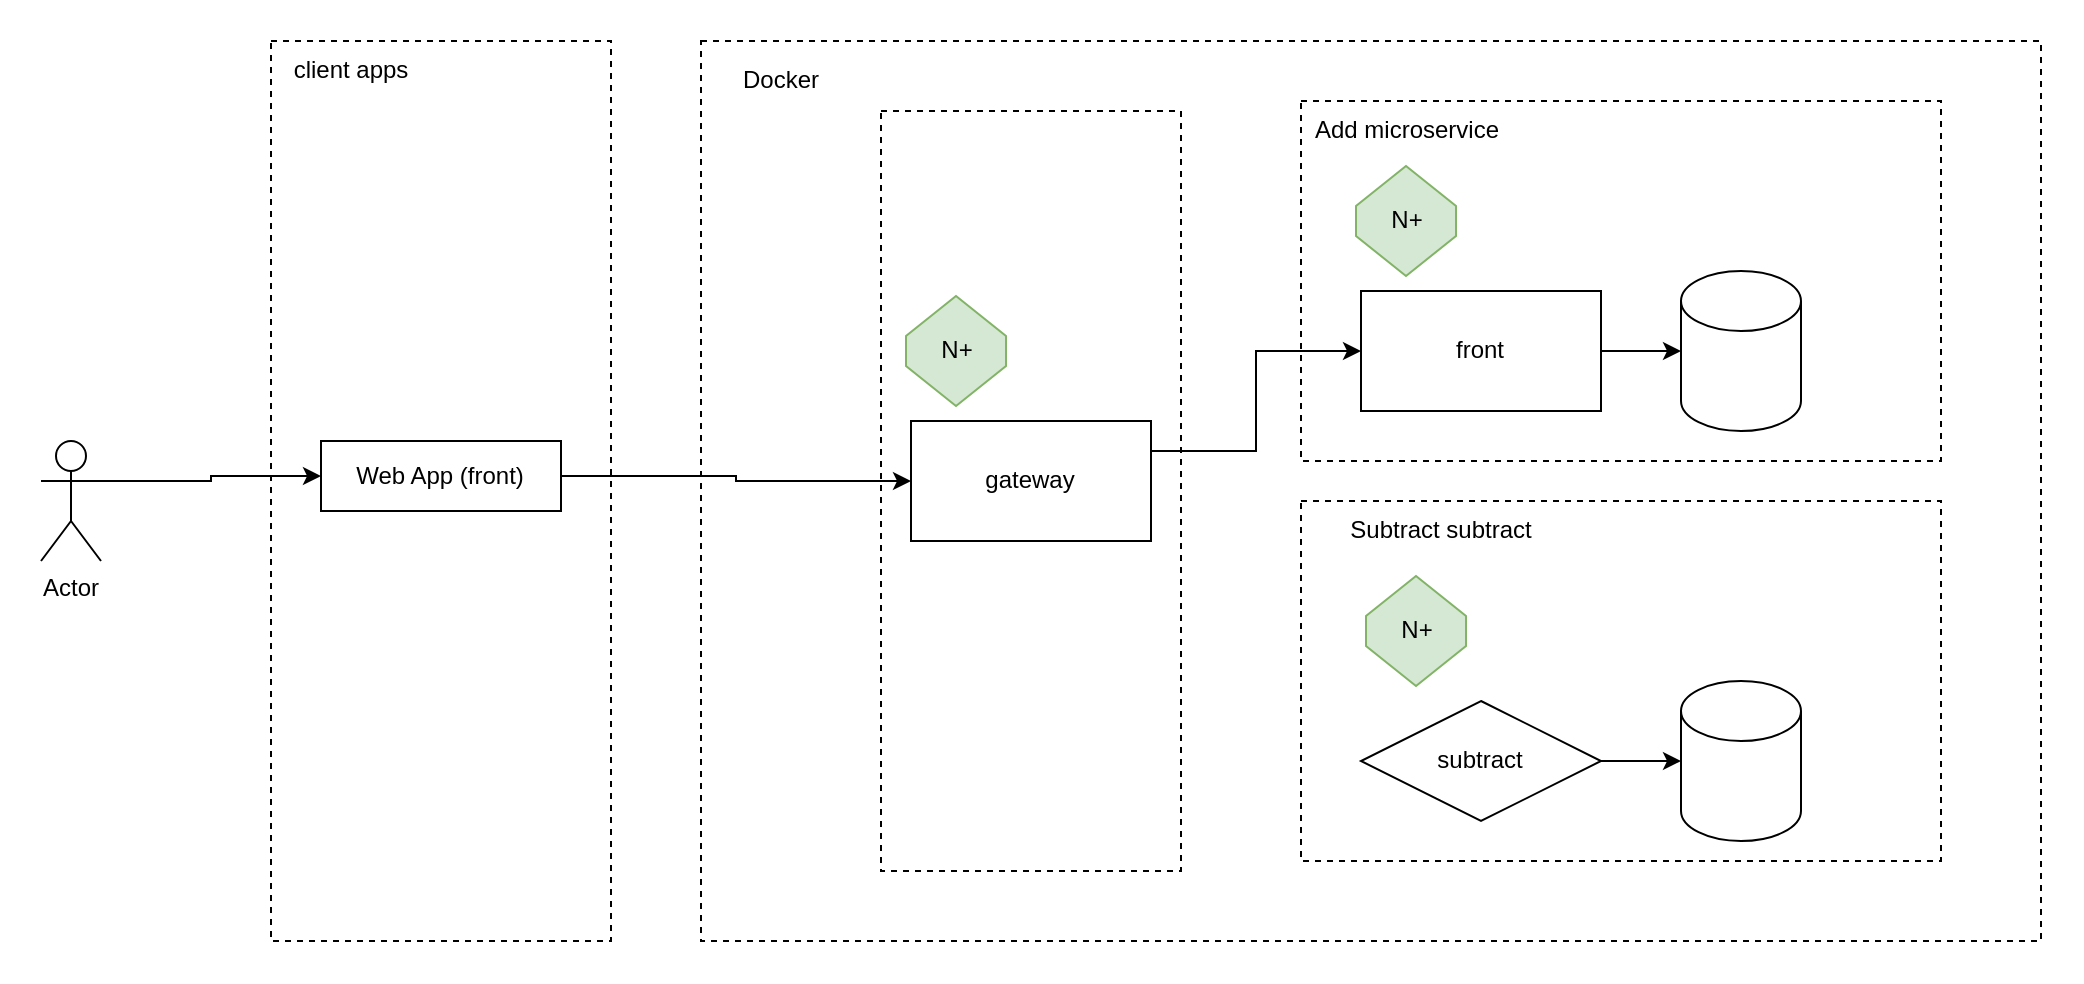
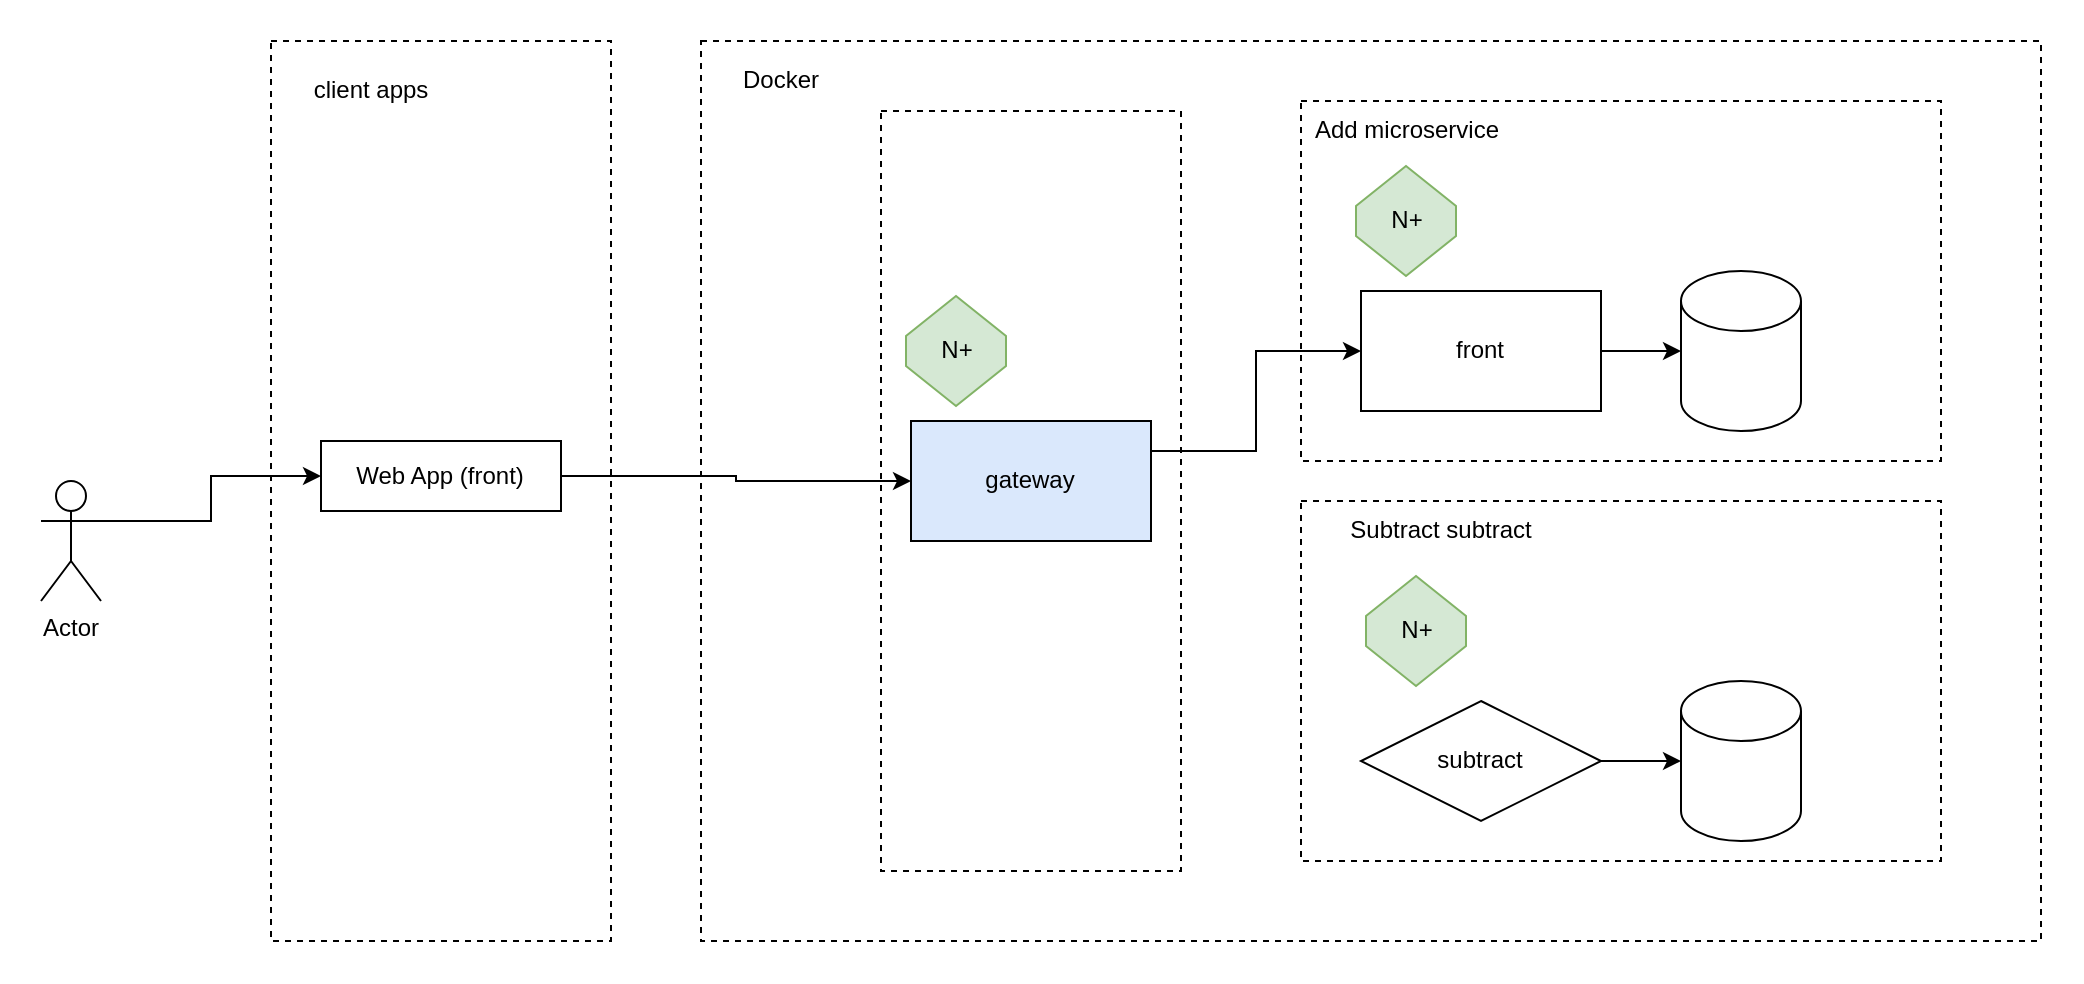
node "client apps": moved (351, 71) -> (371, 91)
node "gateway": fillcolor #ffffff -> #dae8fc
node "Actor": moved (71, 501) -> (71, 541)
